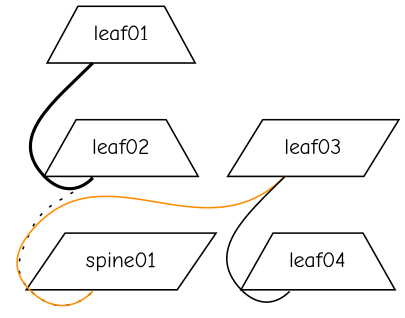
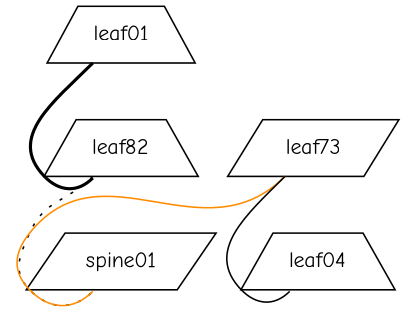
node "leaf02": label "leaf02" -> "leaf82"
node "leaf03": label "leaf03" -> "leaf73"
